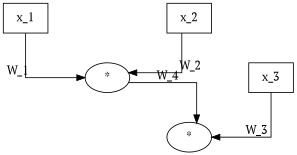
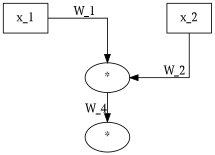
node "x_3": removed
